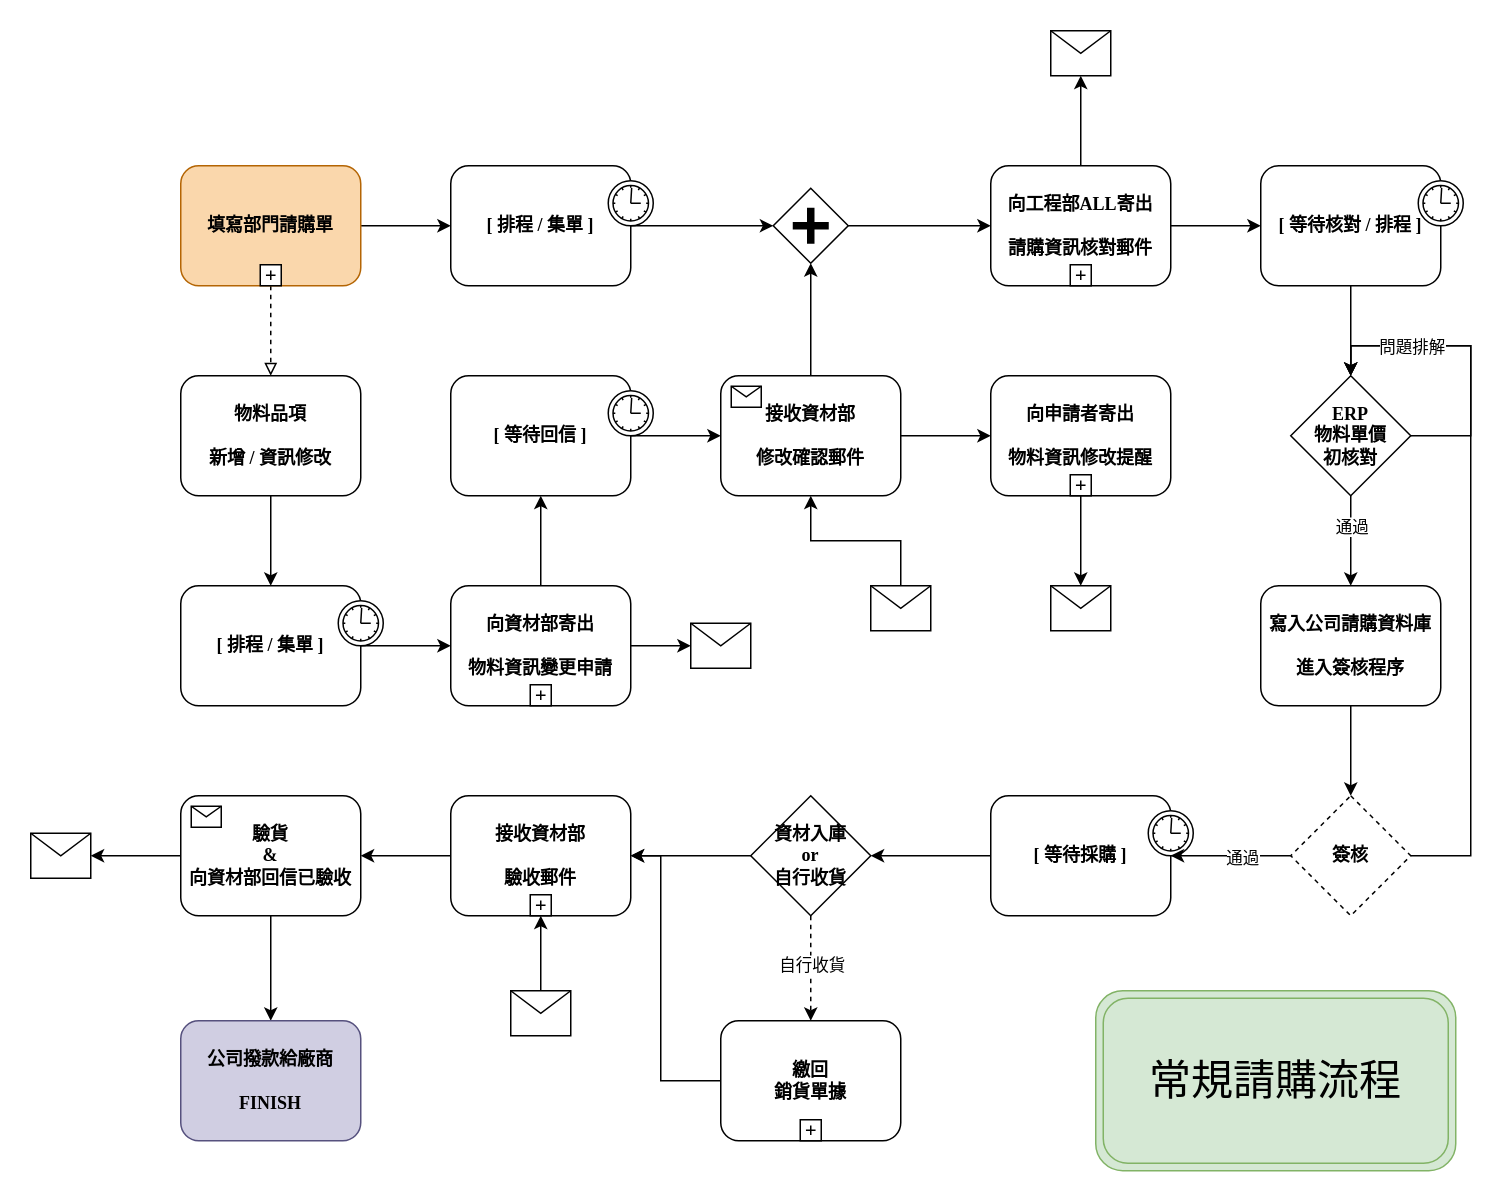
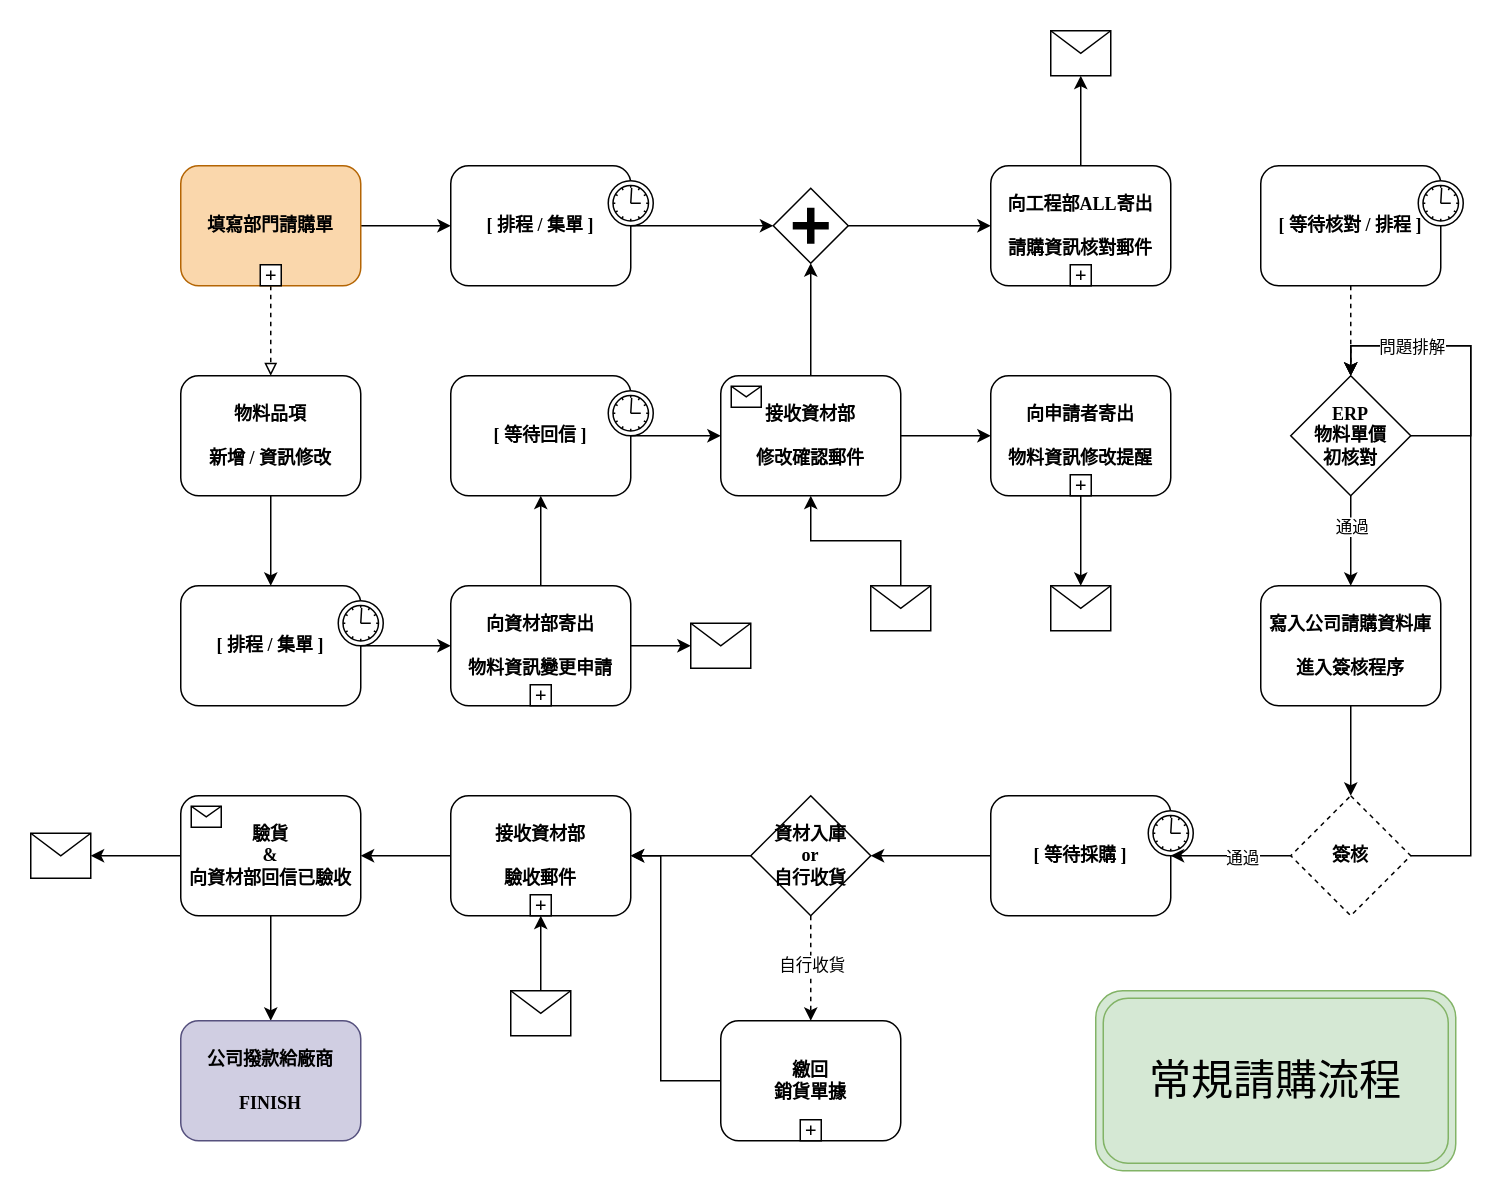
edge "向工程部ALL寄出 請購資訊核對郵件" -> "[ 等待核對 / 排程 ]": removed
edge "[ 等待核對 / 排程 ]" -> "ERP 物料單價 初核對": style solid -> dashed
